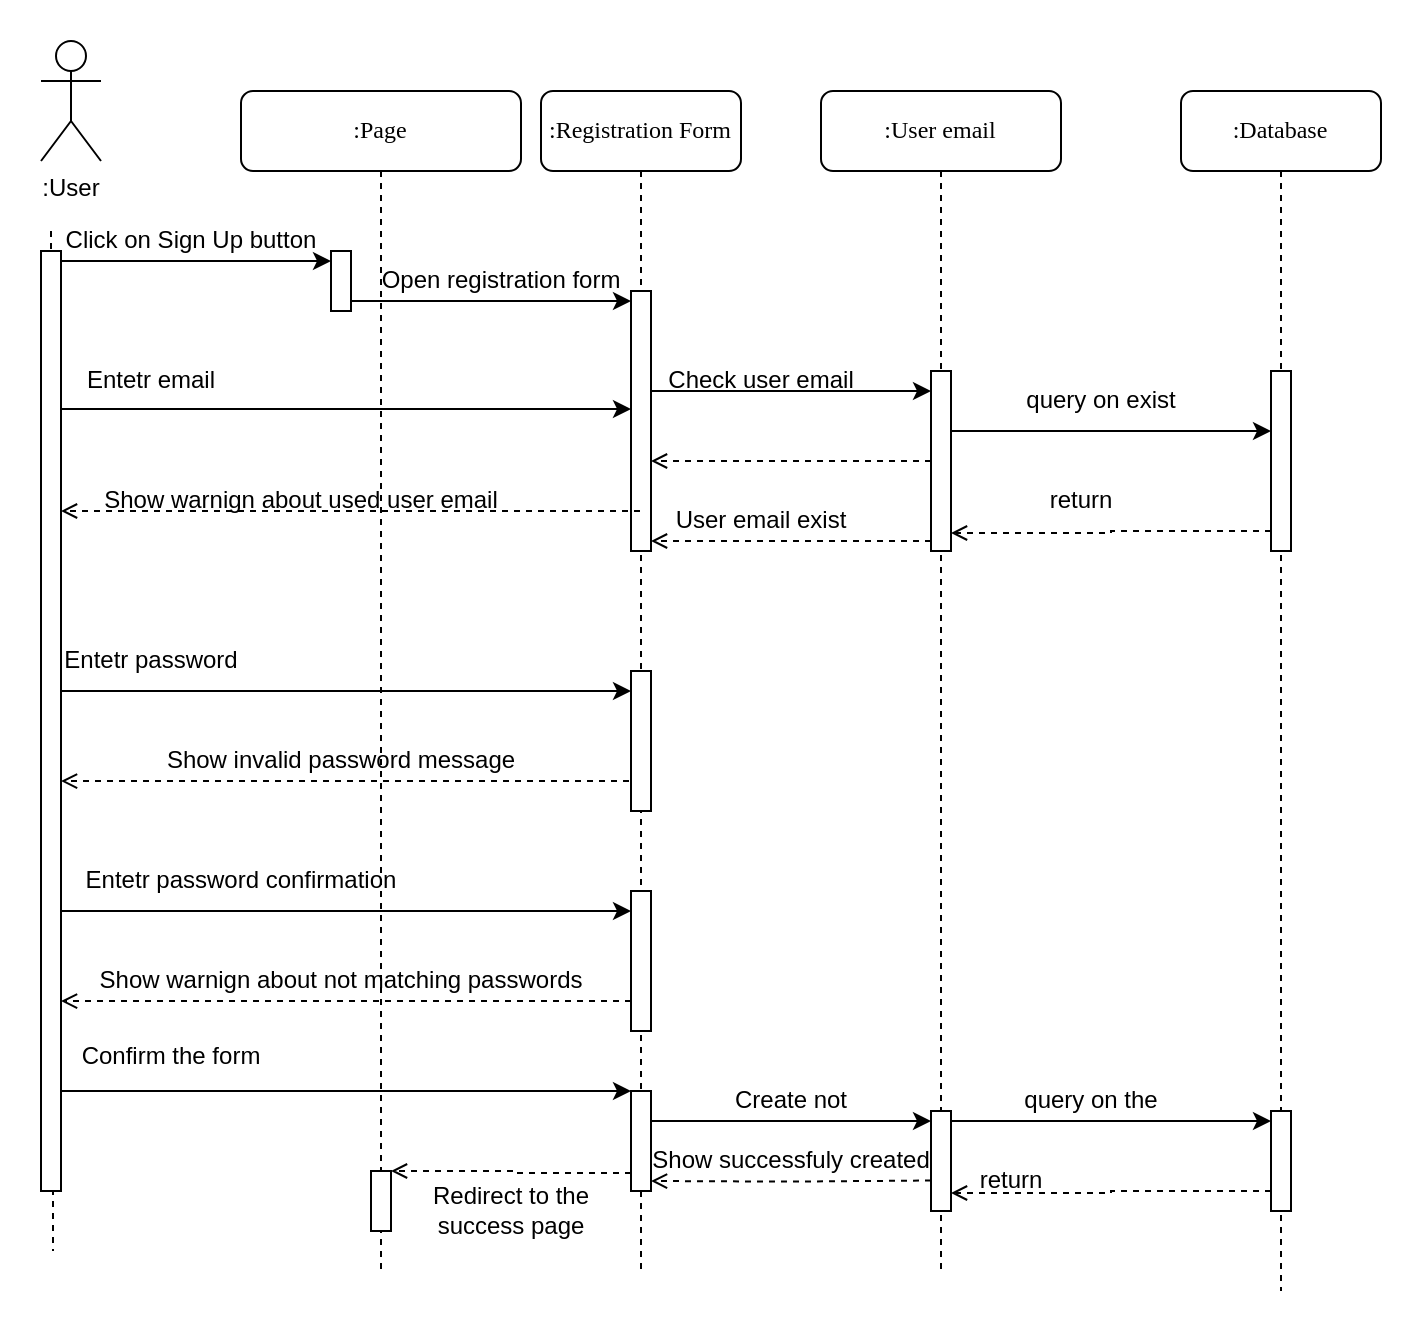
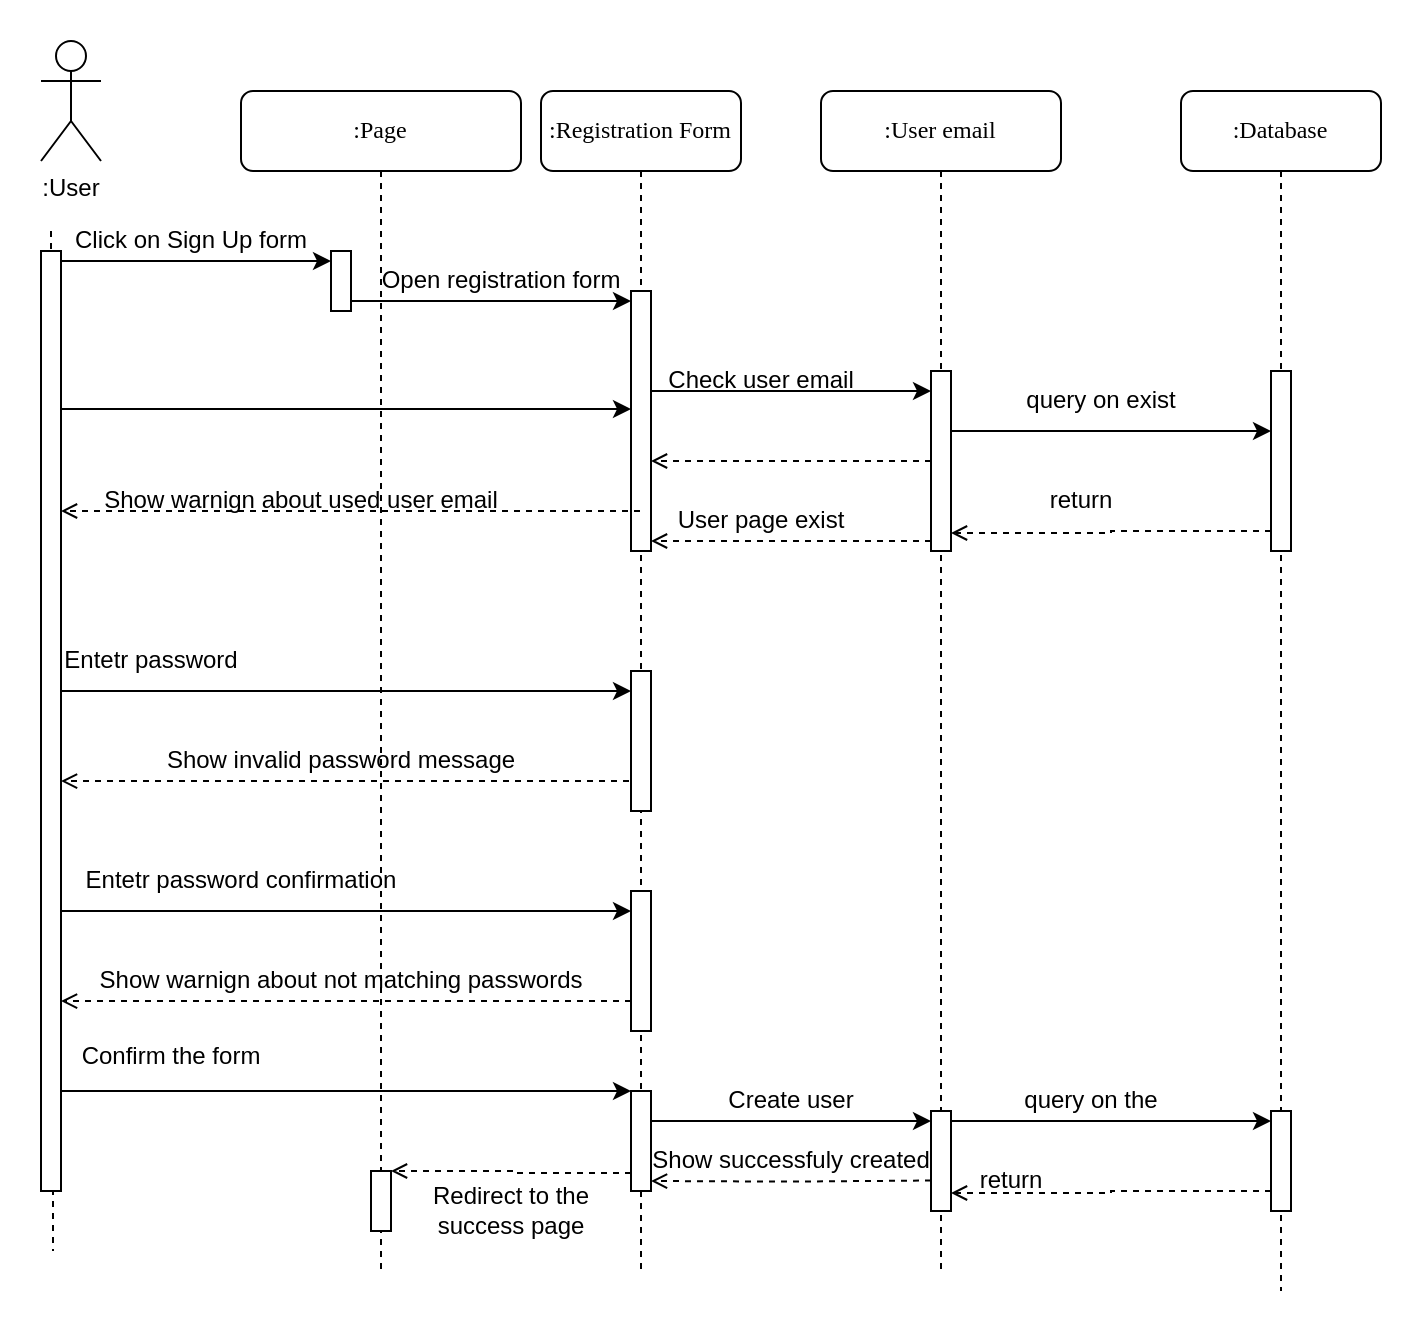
node "Click on Sign Up button": label "Click on Sign Up button" -> "Click on Sign Up form"
node "Entetr email": removed
node "User email exist": label "User email exist" -> "User page exist"
node "Create not": label "Create not" -> "Create user"
